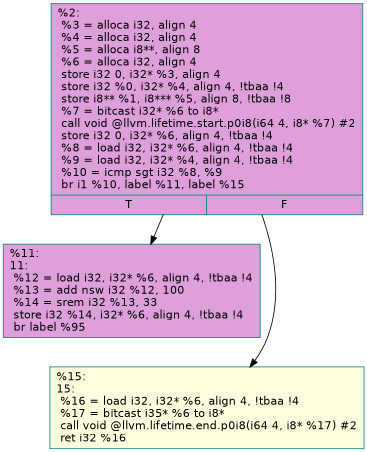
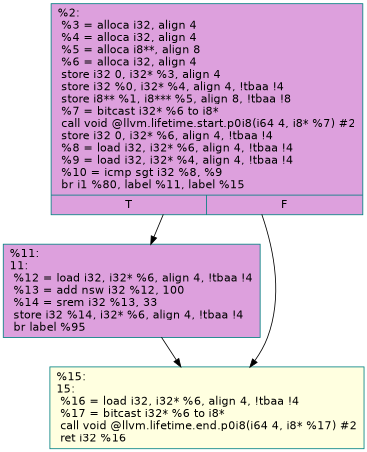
node "%2:": text "br i1 %10, label %11, label %15" -> "br i1 %80, label %11, label %15"
edge "%11:" -> "%15:": added
node "%15:": text "%17 = bitcast i35* %6 to i8*" -> "%17 = bitcast i32* %6 to i8*"
